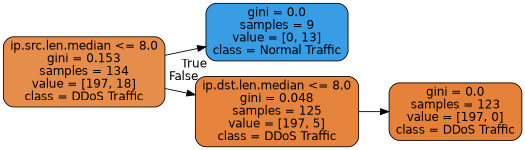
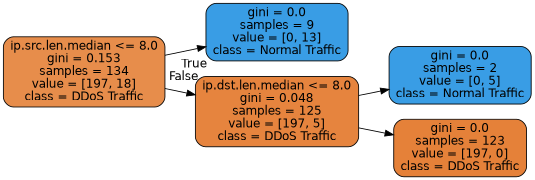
node "gini = 0.0 samples = 2 value = [0, 5] class = Normal Traffic": added
